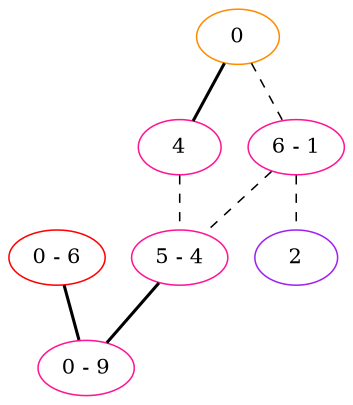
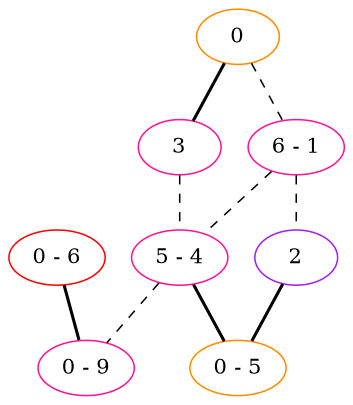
node "4": label "4" -> "3"
edge "5 - 4" -- "0 - 9": style bold -> dashed
node "0 - 5": added
